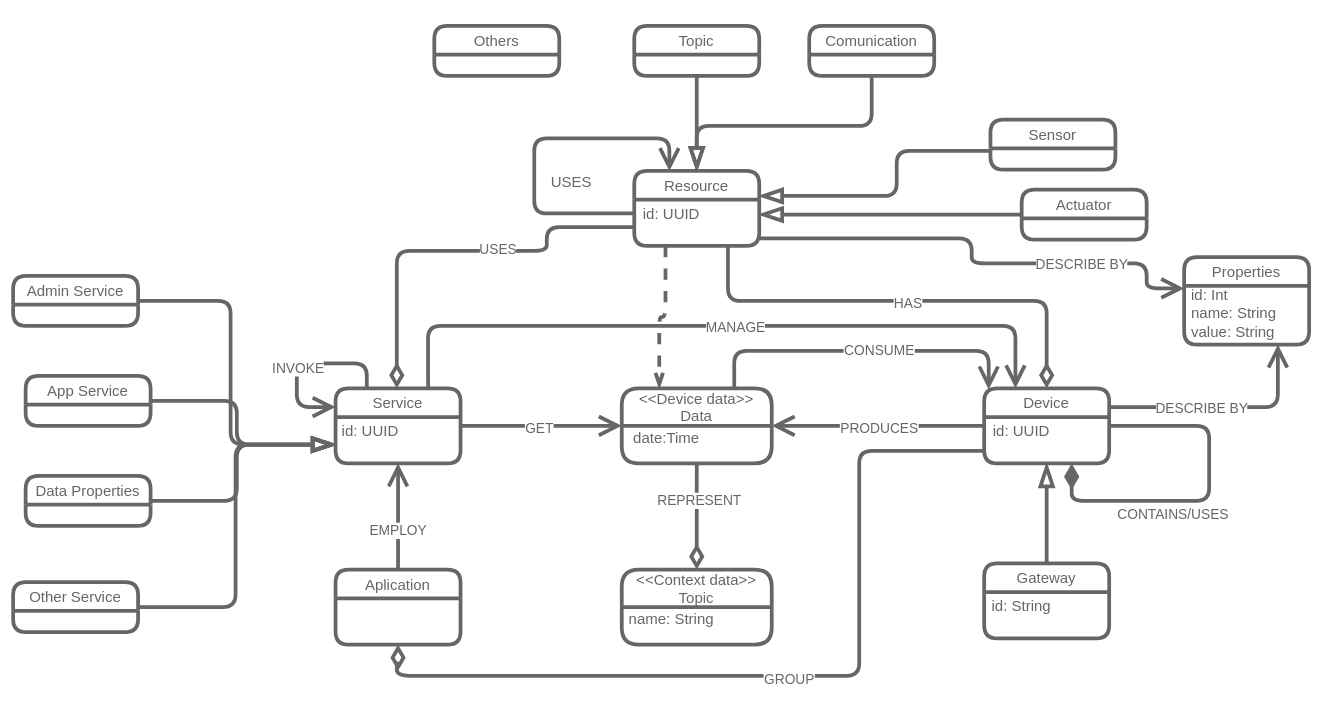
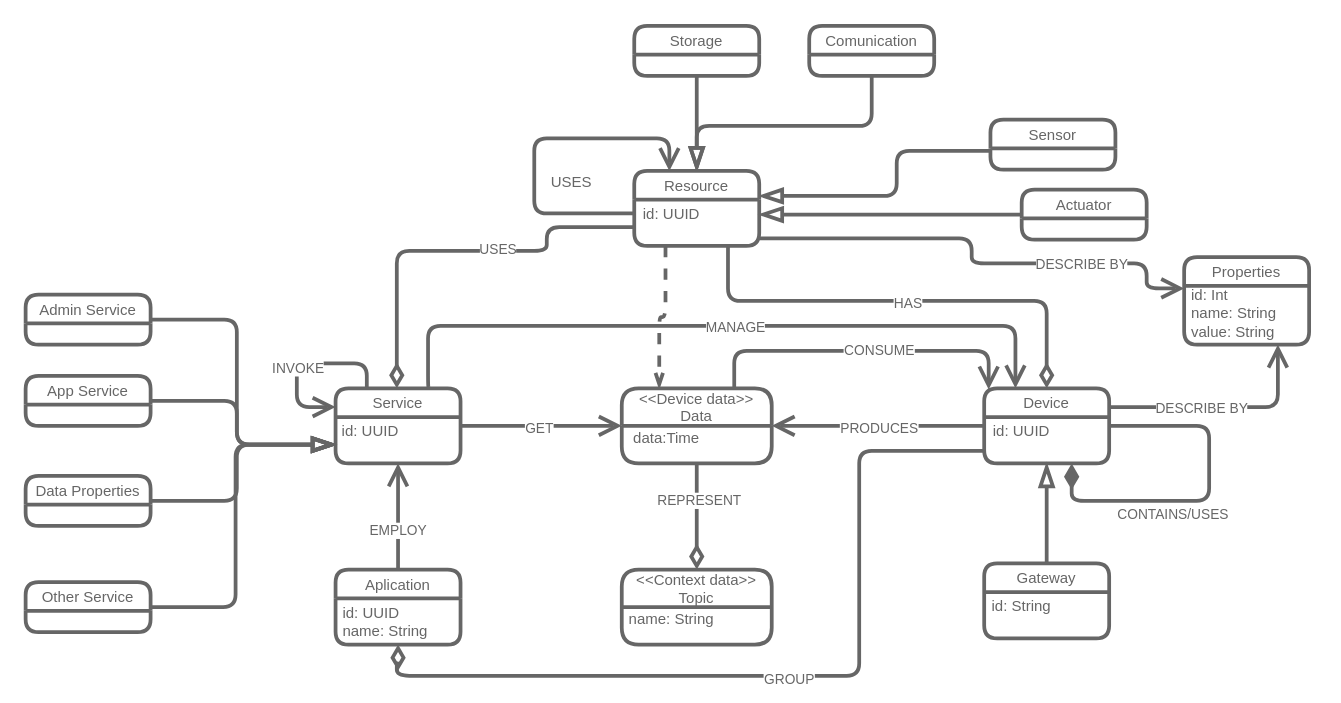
node "Topic": label "Topic" -> "Storage"
node "Others": removed
node "Admin Service": moved (76, 301) -> (88, 319)
node "date:Time": label "date:Time" -> "data:Time"
node "Other Service": moved (76, 607) -> (88, 607)
node "id: UUID name: String": added
